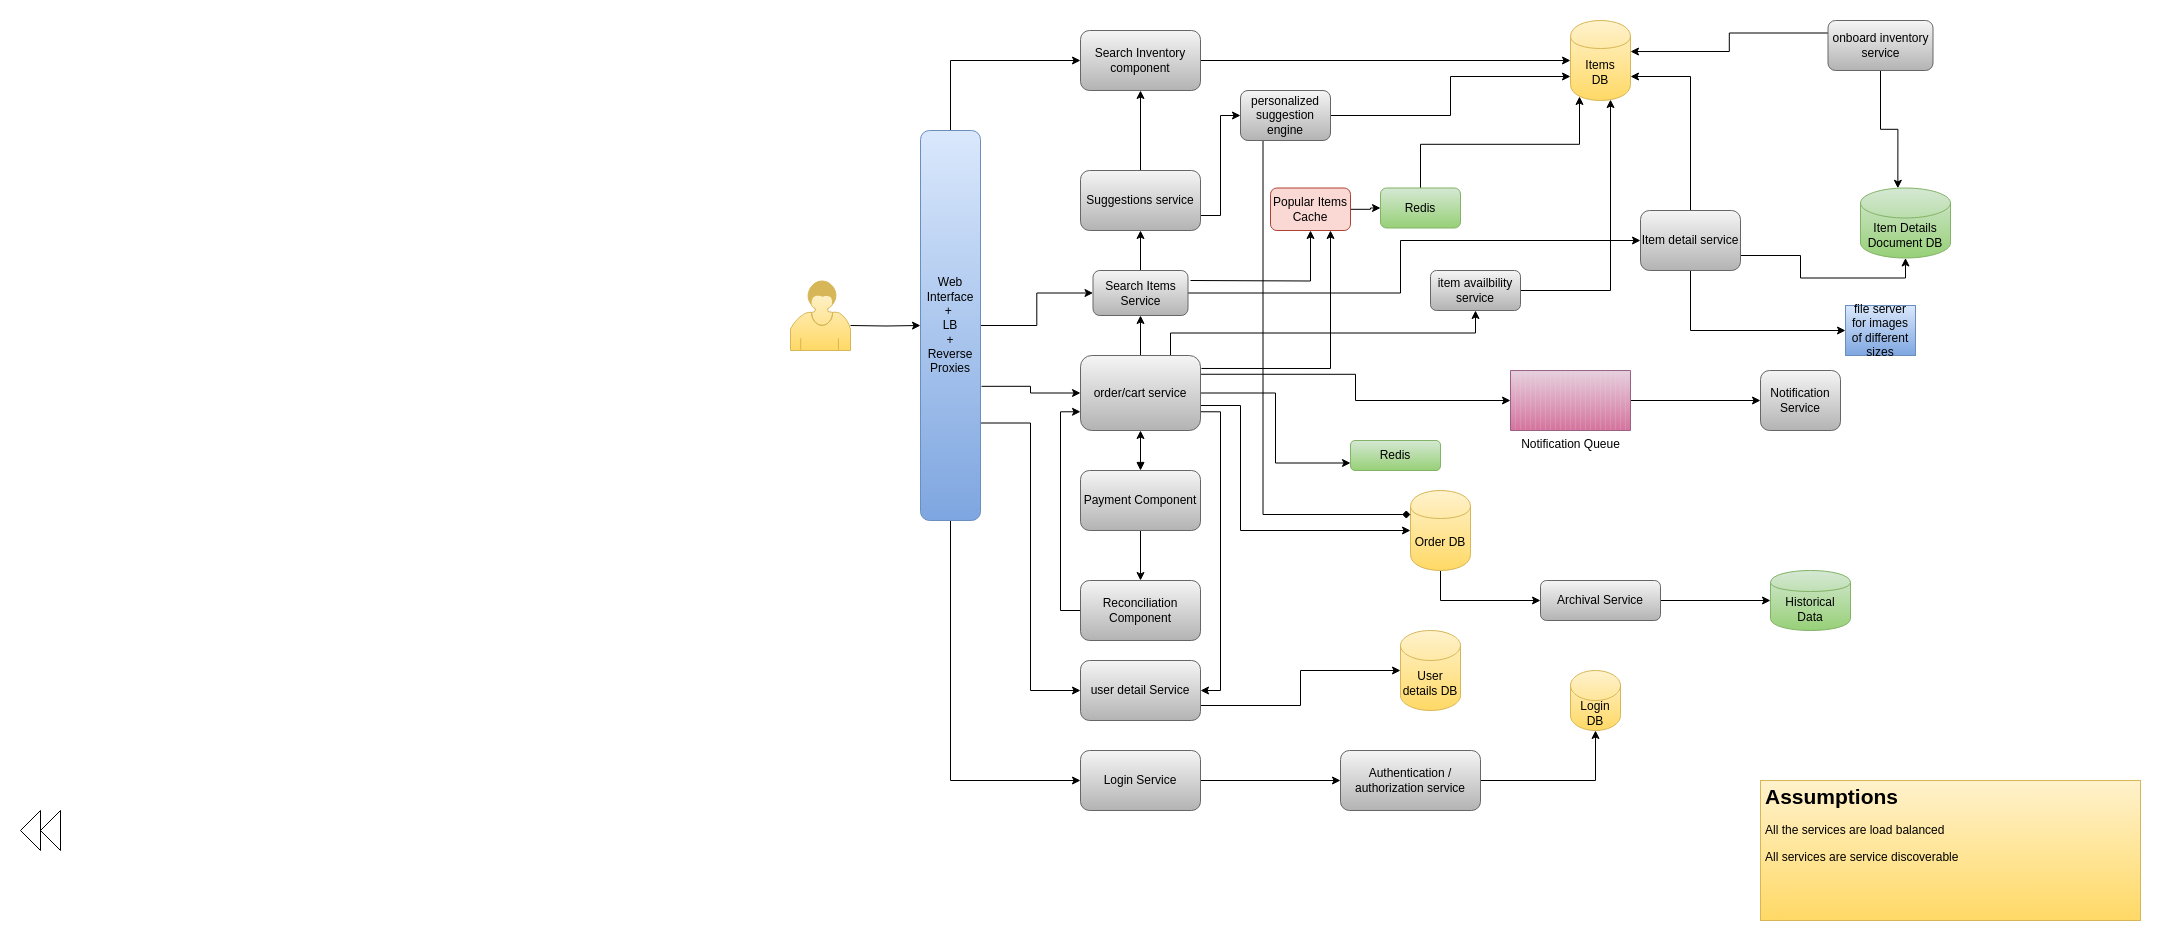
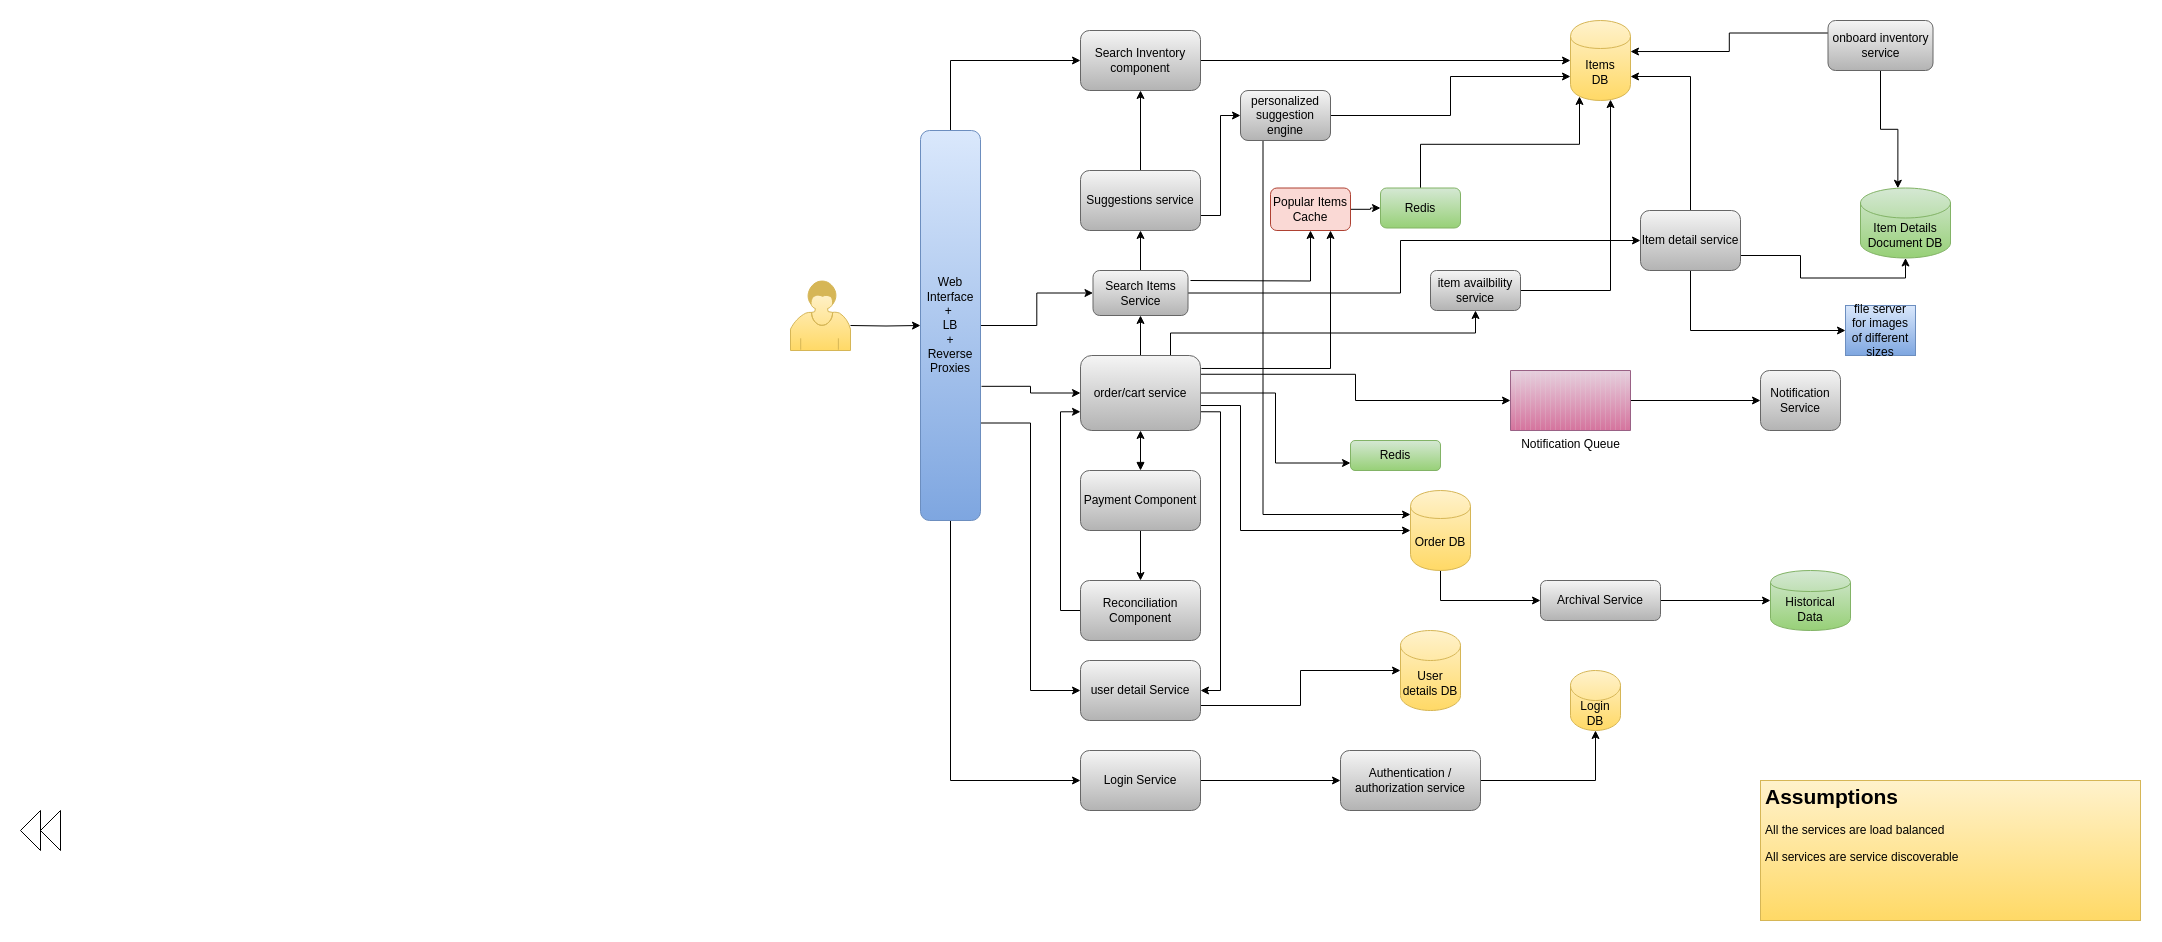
edge "personalized suggestion engine" -> "Order DB": arrowhead diamond -> classic
